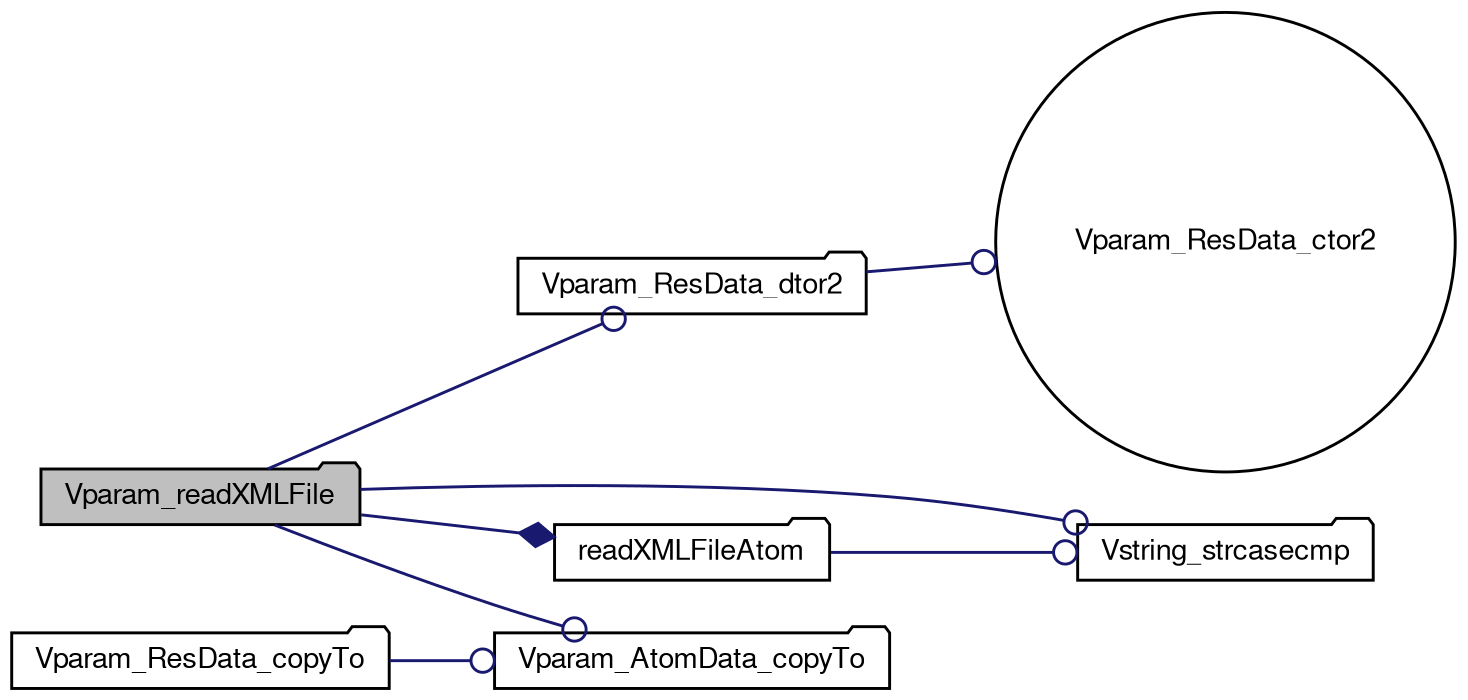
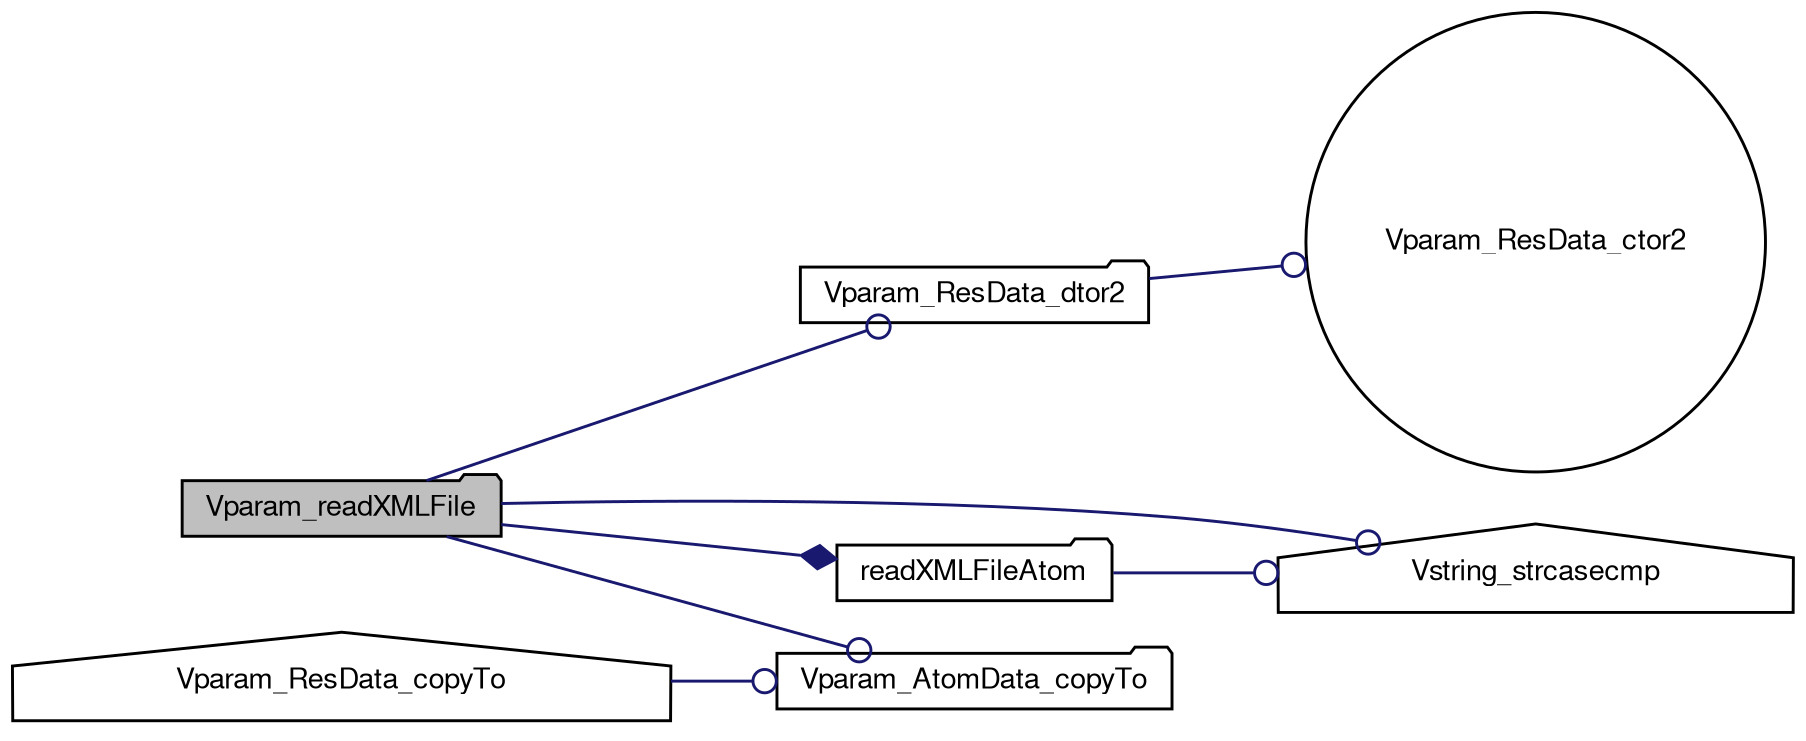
node "Vstring_strcasecmp": shape folder -> house
node "Vparam_ResData_copyTo": shape folder -> house
